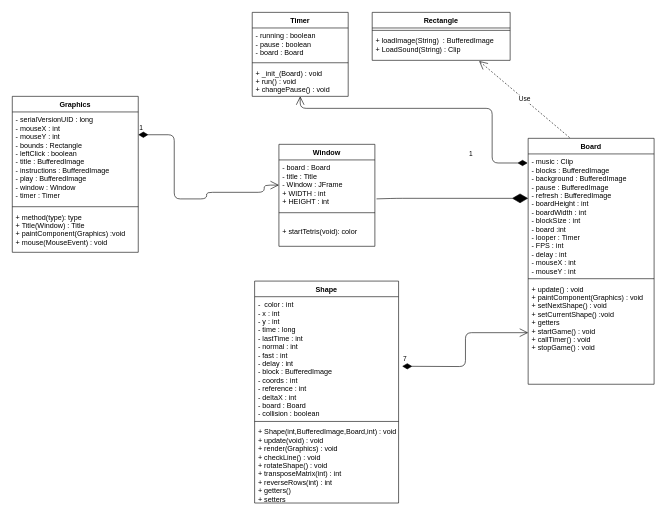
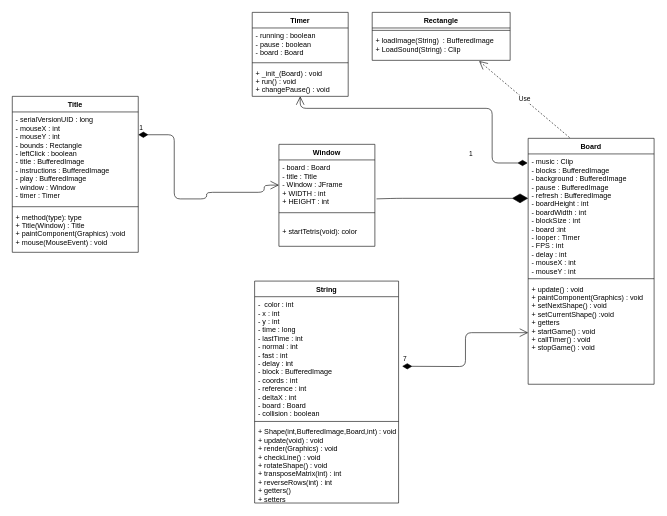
node "Graphics": label "Graphics" -> "Title"
node "Shape": label "Shape" -> "String"
